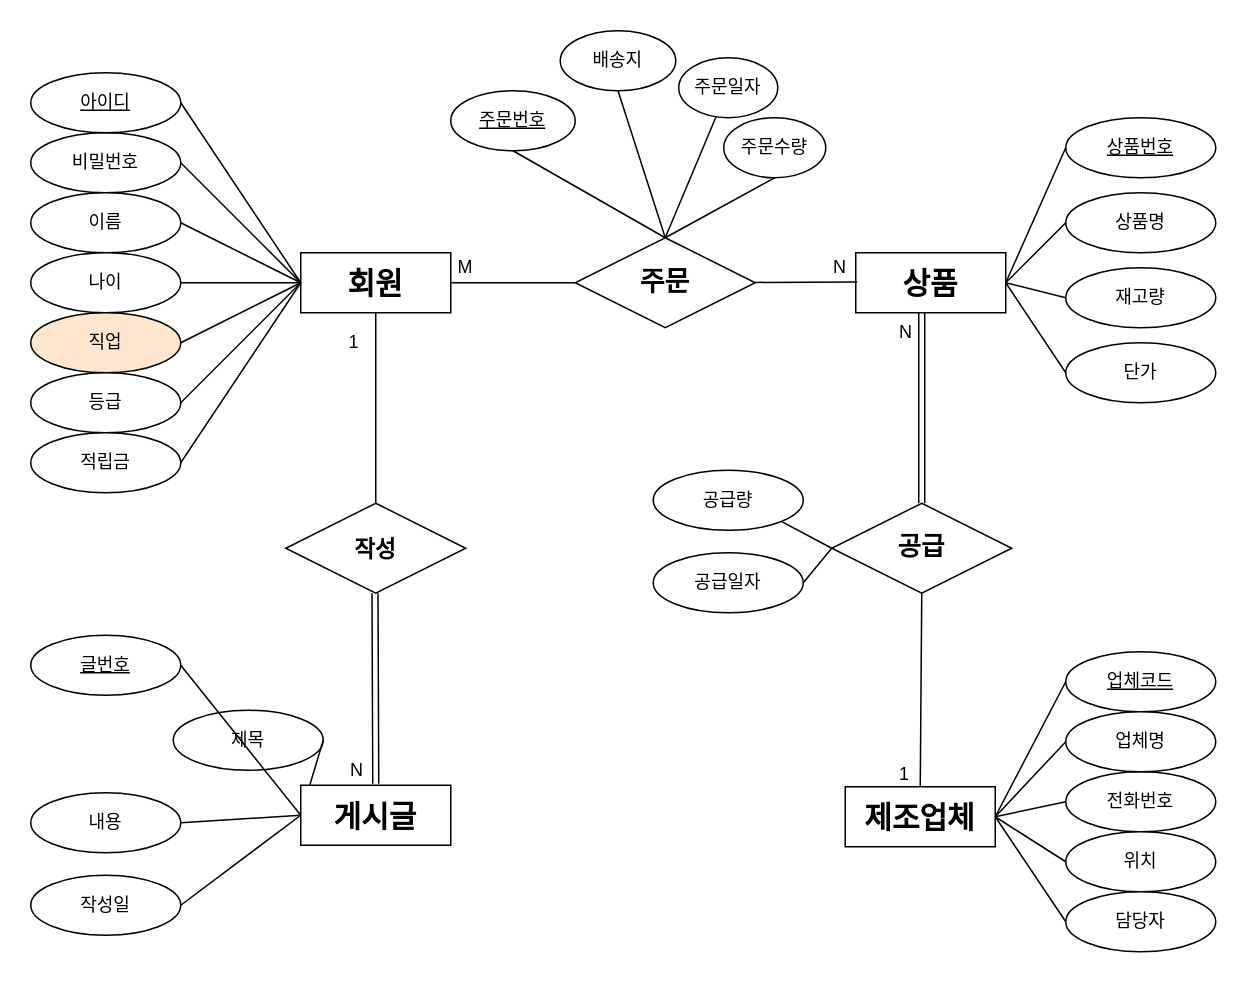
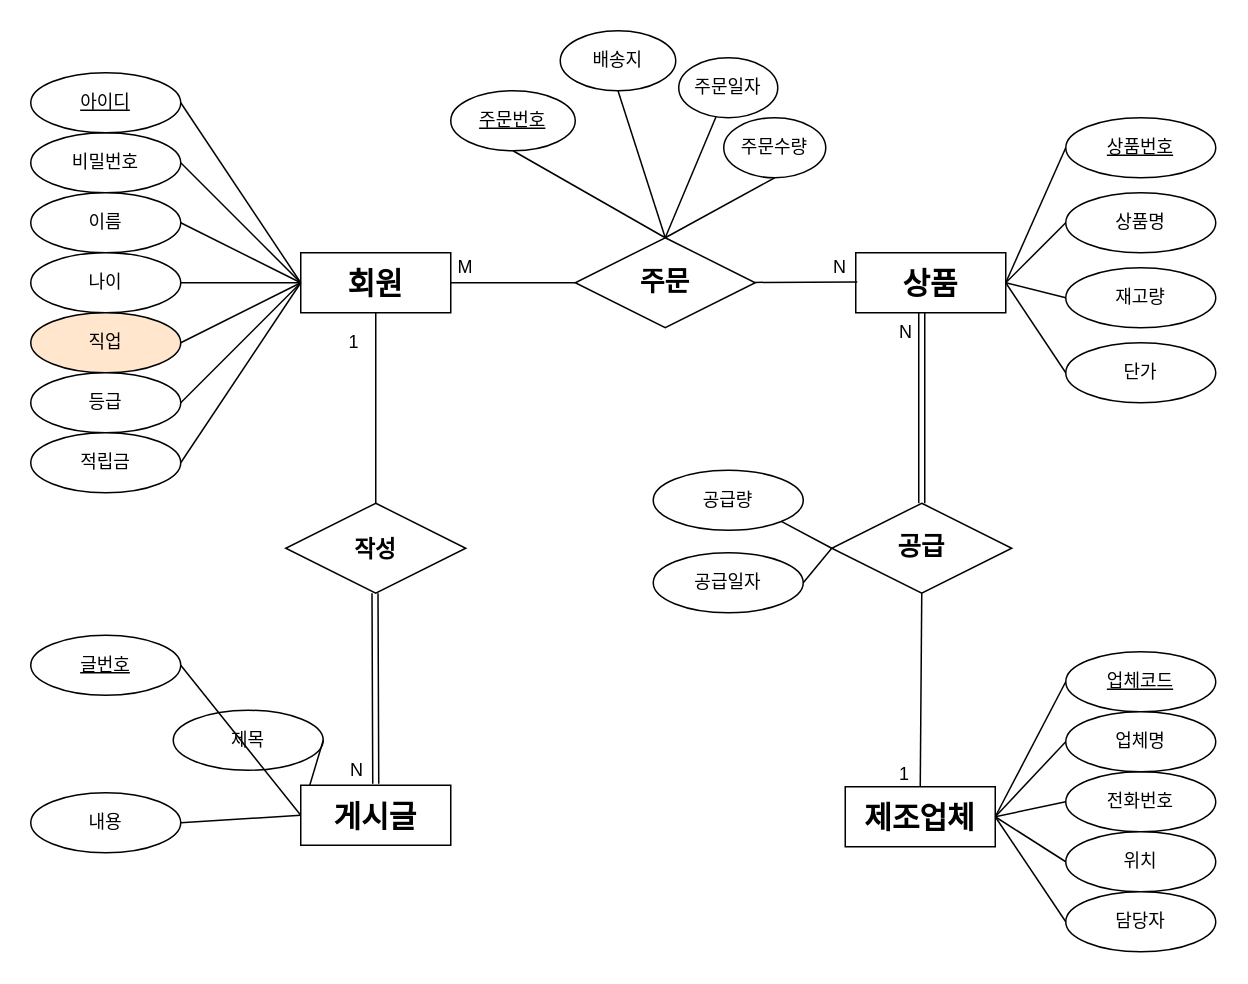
edge "게시글" -- "작성일": removed
node "작성일": removed
